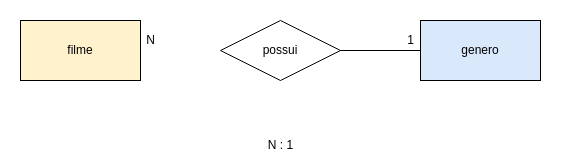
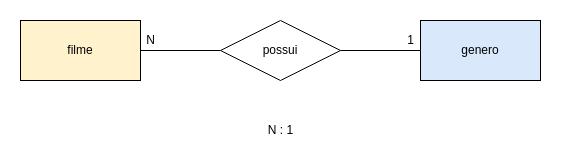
edge "filme" -- "possui": added
node "N : 1": moved (281, 146) -> (281, 131)
